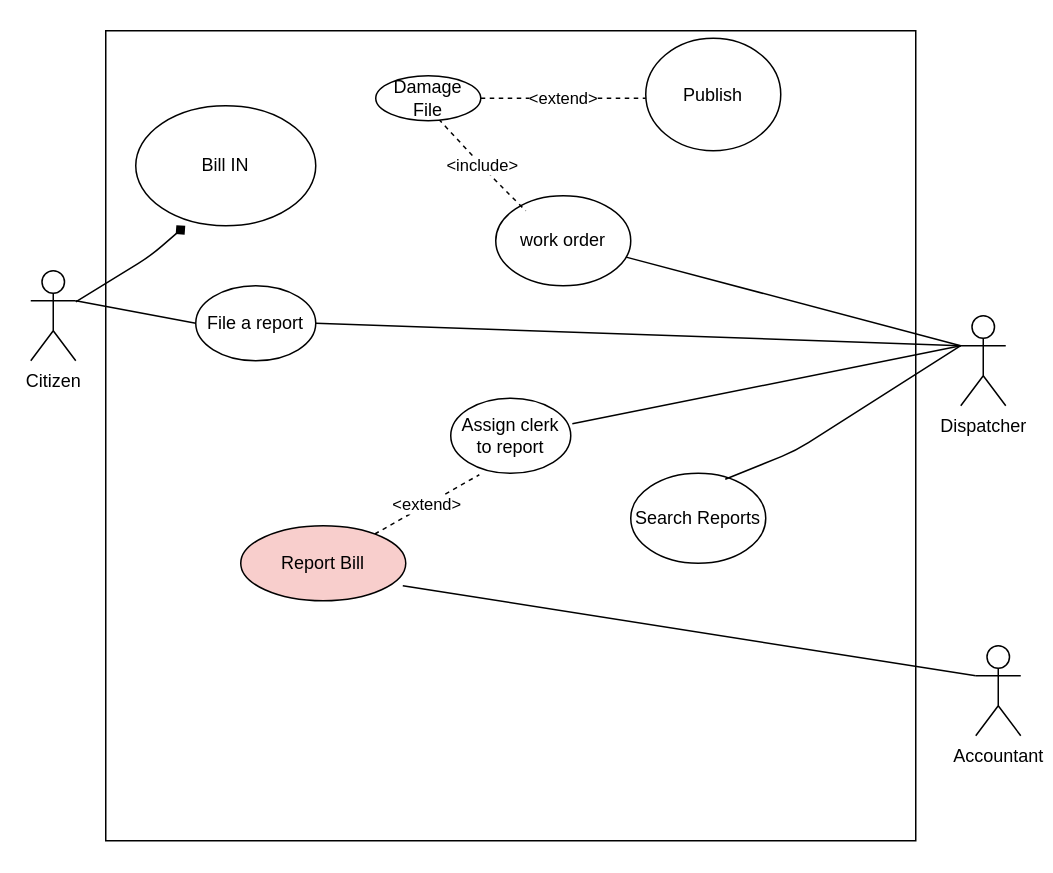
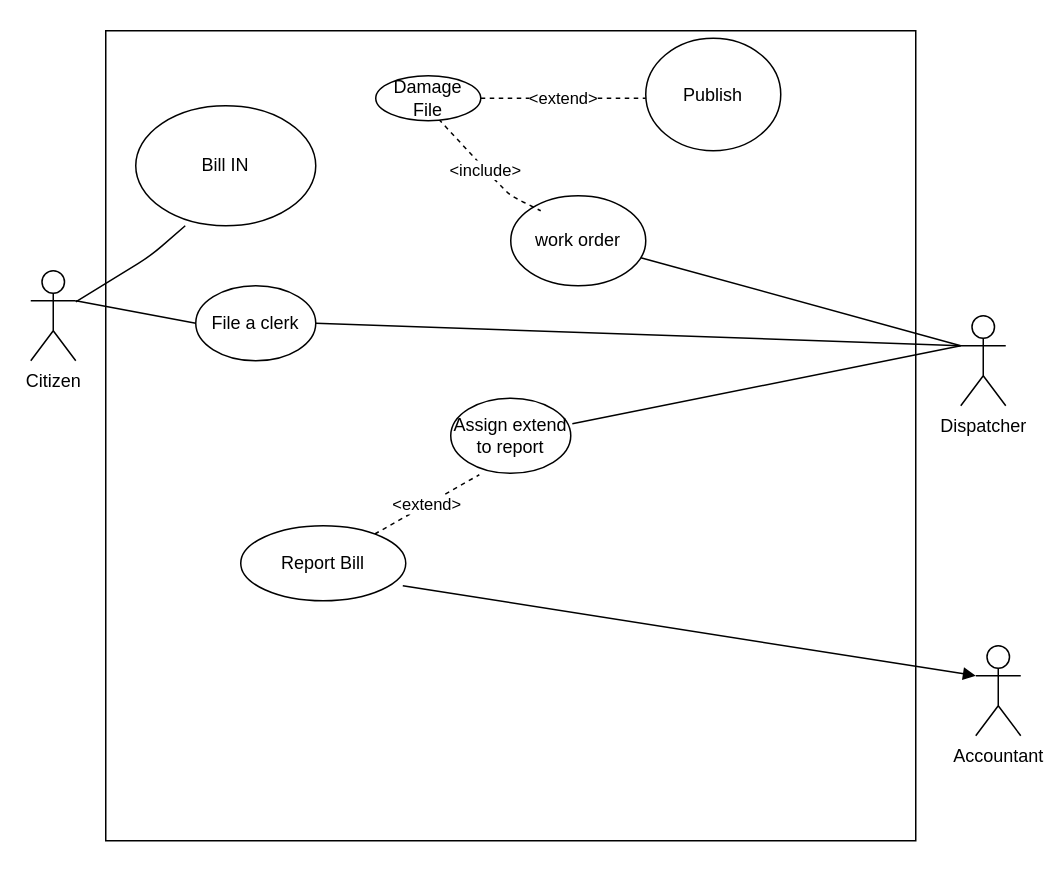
edge "Citizen" -> "Bill IN": arrowhead diamond -> none
node "work order": moved (563, 241) -> (578, 241)
node "File a report": label "File a report" -> "File a clerk"
edge "Dispatcher" -- "Search Reports": removed
node "Assign clerk to report": label "Assign clerk to report" -> "Assign extend to report"
node "Search Reports": removed
node "Report Bill": fillcolor #f8cecc -> #ffffff
edge "Report Bill" -- "Accountant": arrowhead none -> block
